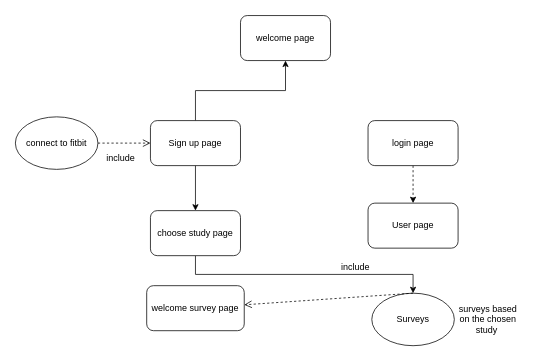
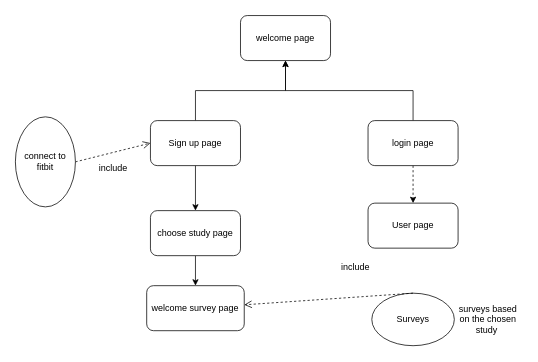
edge "login page" -> "welcome page": added
node "connect to fitbit": size 83x53 -> 60x90
edge "choose study page" -> "Surveys": now "choose study page" -> "welcome survey page"
